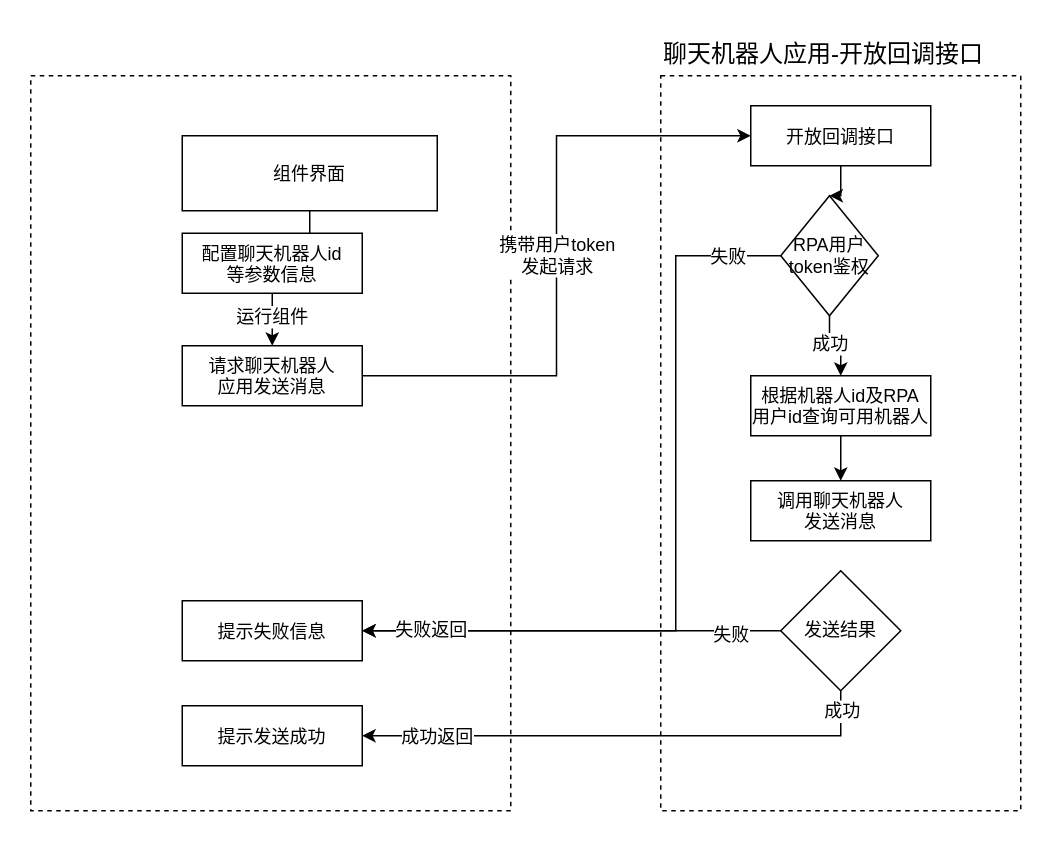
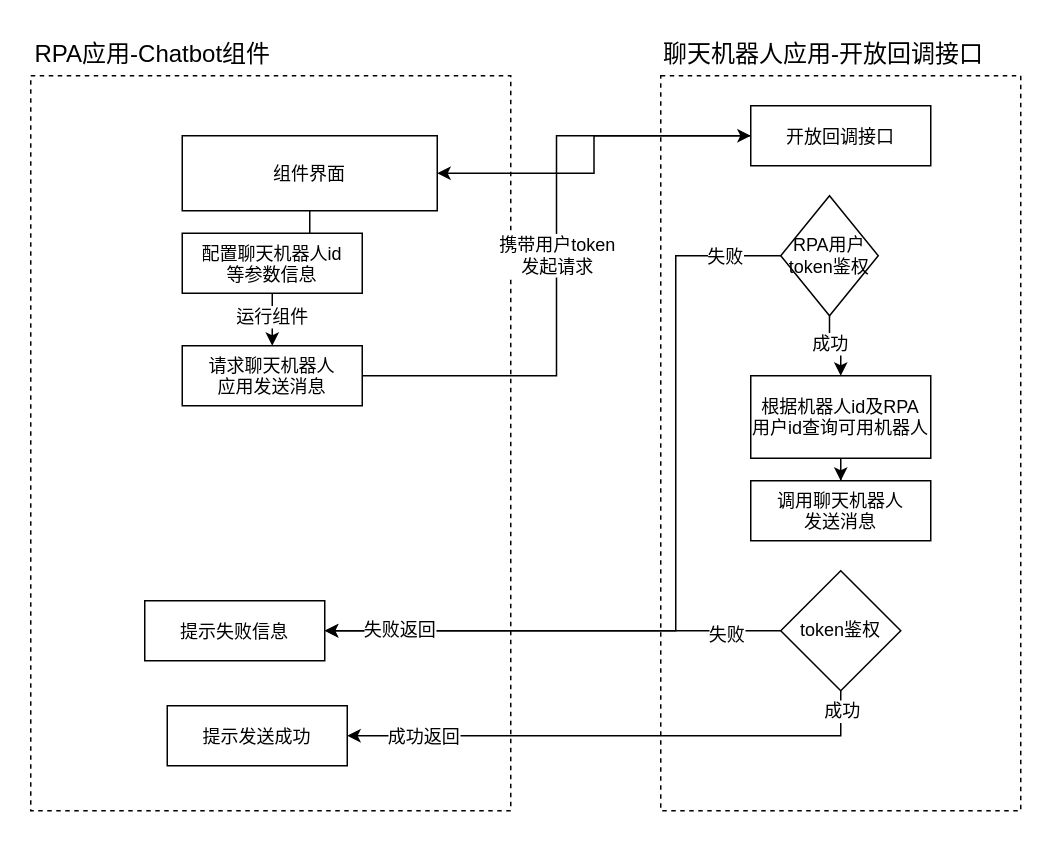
node "RPA应用-Chatbot组件": added
edge "开放回调接口" -> "RPA用户 token鉴权": now "开放回调接口" -> "组件界面"
node "根据机器人id及RPA 用户id查询可用机器人": size 180x60 -> 180x83
node "提示失败信息": moved (272, 631) -> (235, 631)
node "发送结果": label "发送结果" -> "token鉴权"
node "提示发送成功": moved (272, 736) -> (257, 736)
